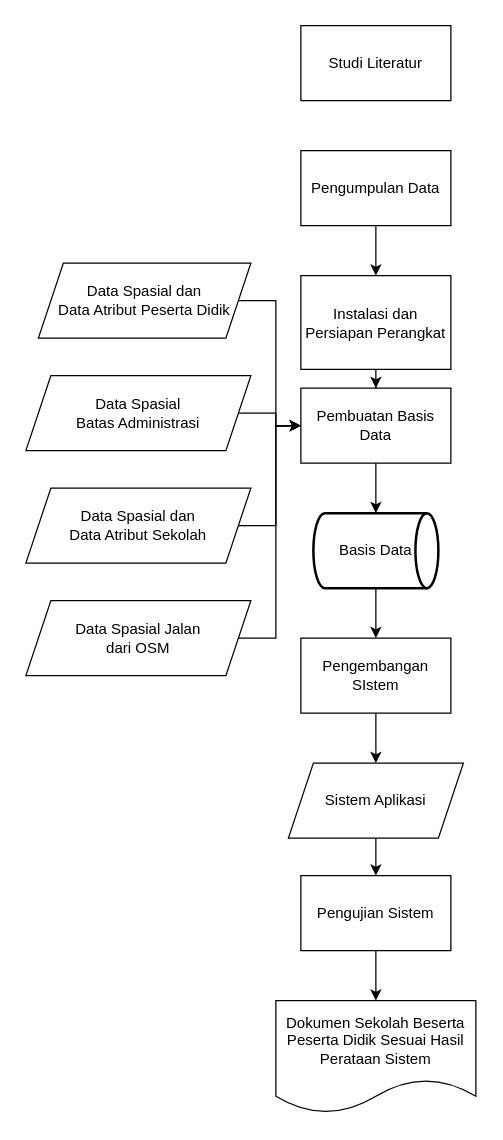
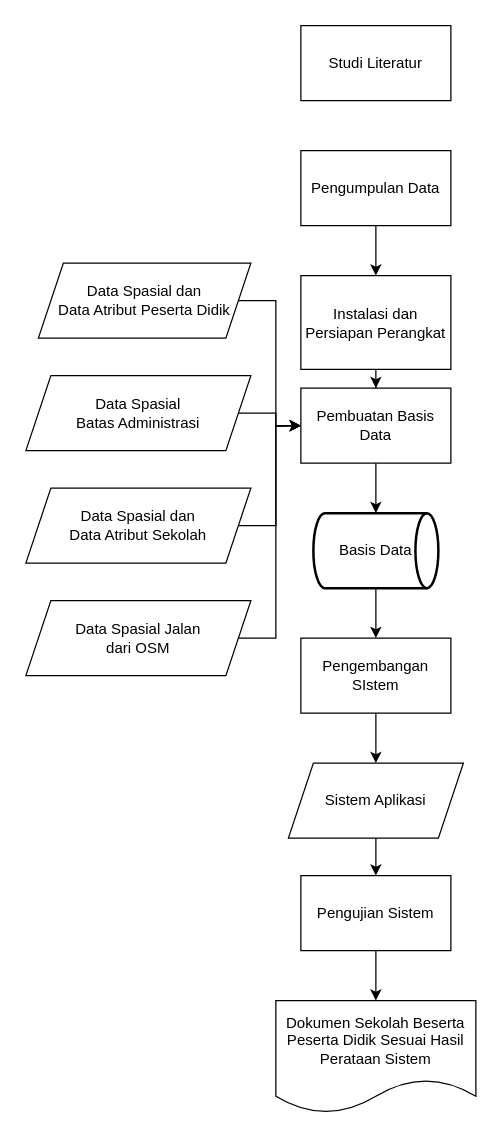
edge "Pembuatan Basis Data" -- "Data Spasial Jalan dari OSM": arrowhead none -> classic
